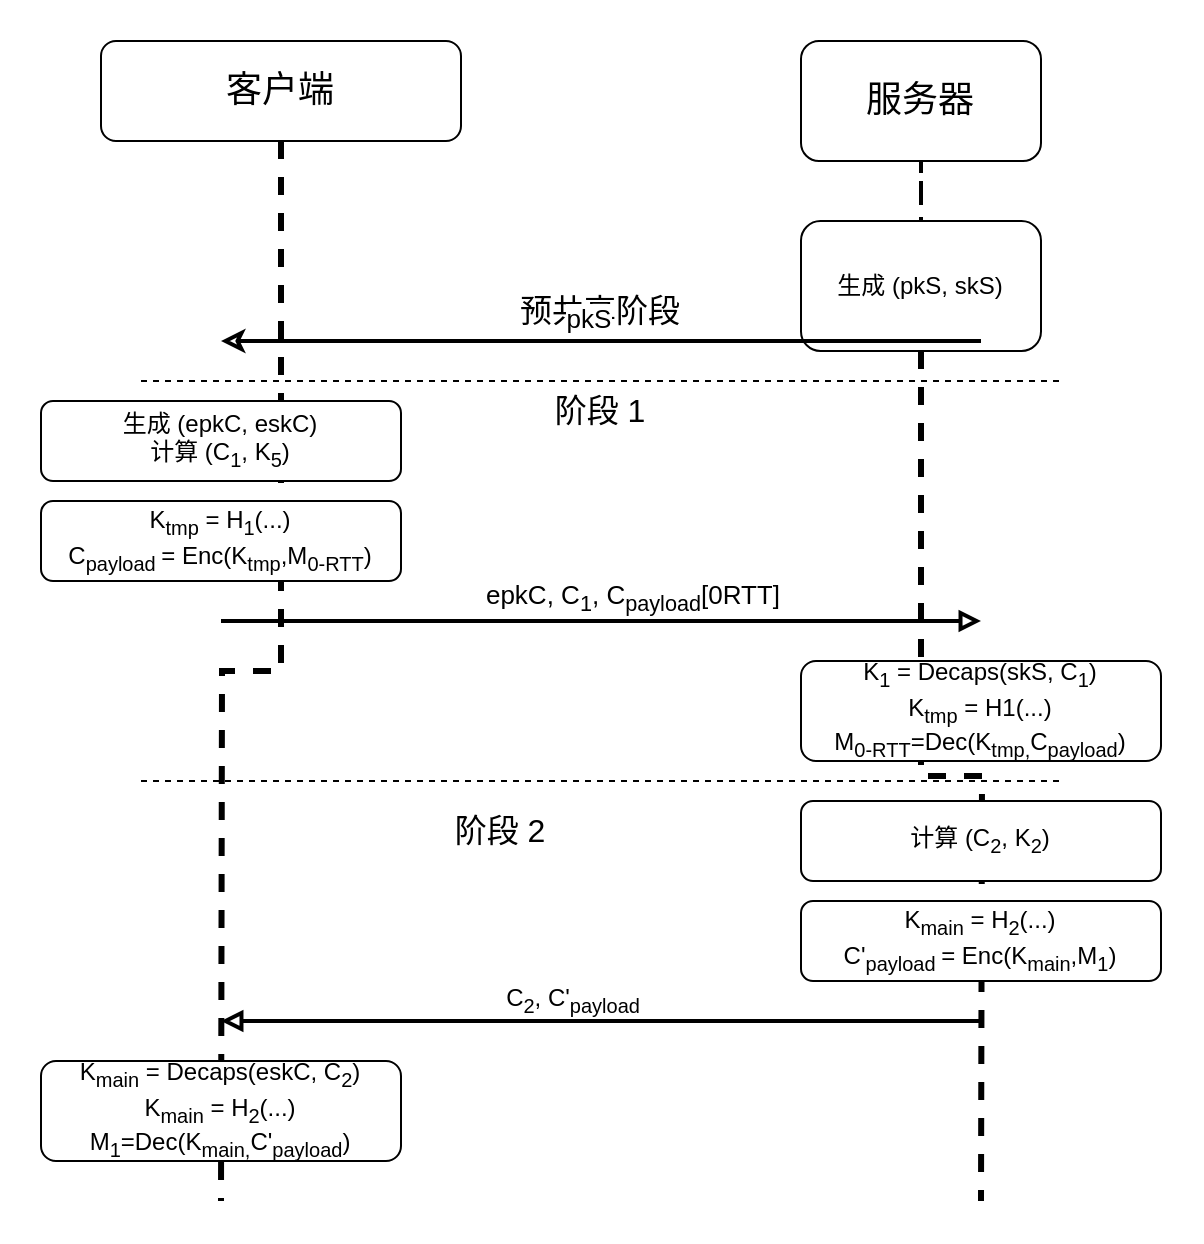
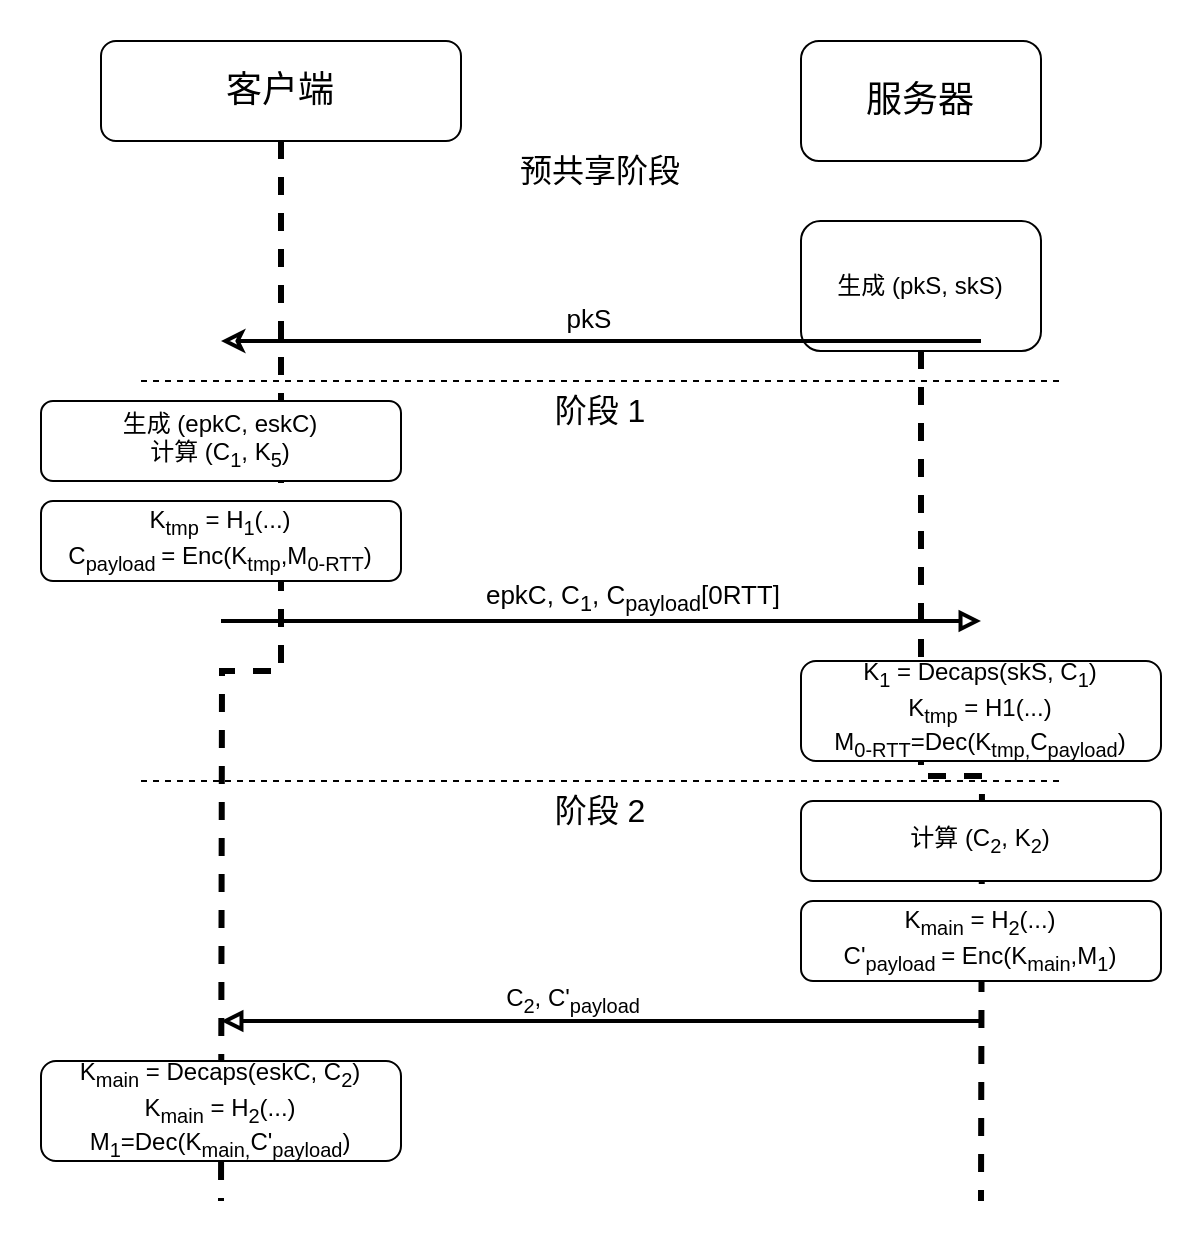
edge "服务器" -- "生成 (pkS, skS)": removed
node "预共享阶段": moved (601, 311) -> (601, 171)
node "阶段 2": moved (501, 831) -> (601, 811)
